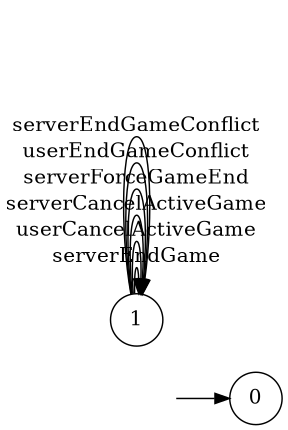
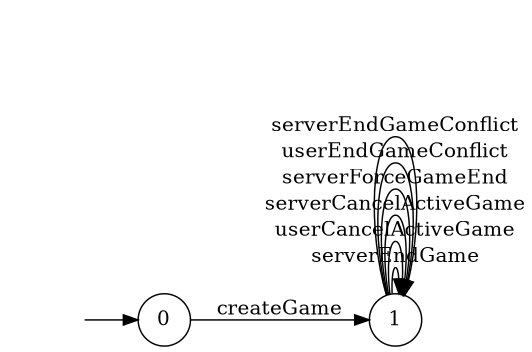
edge "0" -> "1": added, label "createGame"
